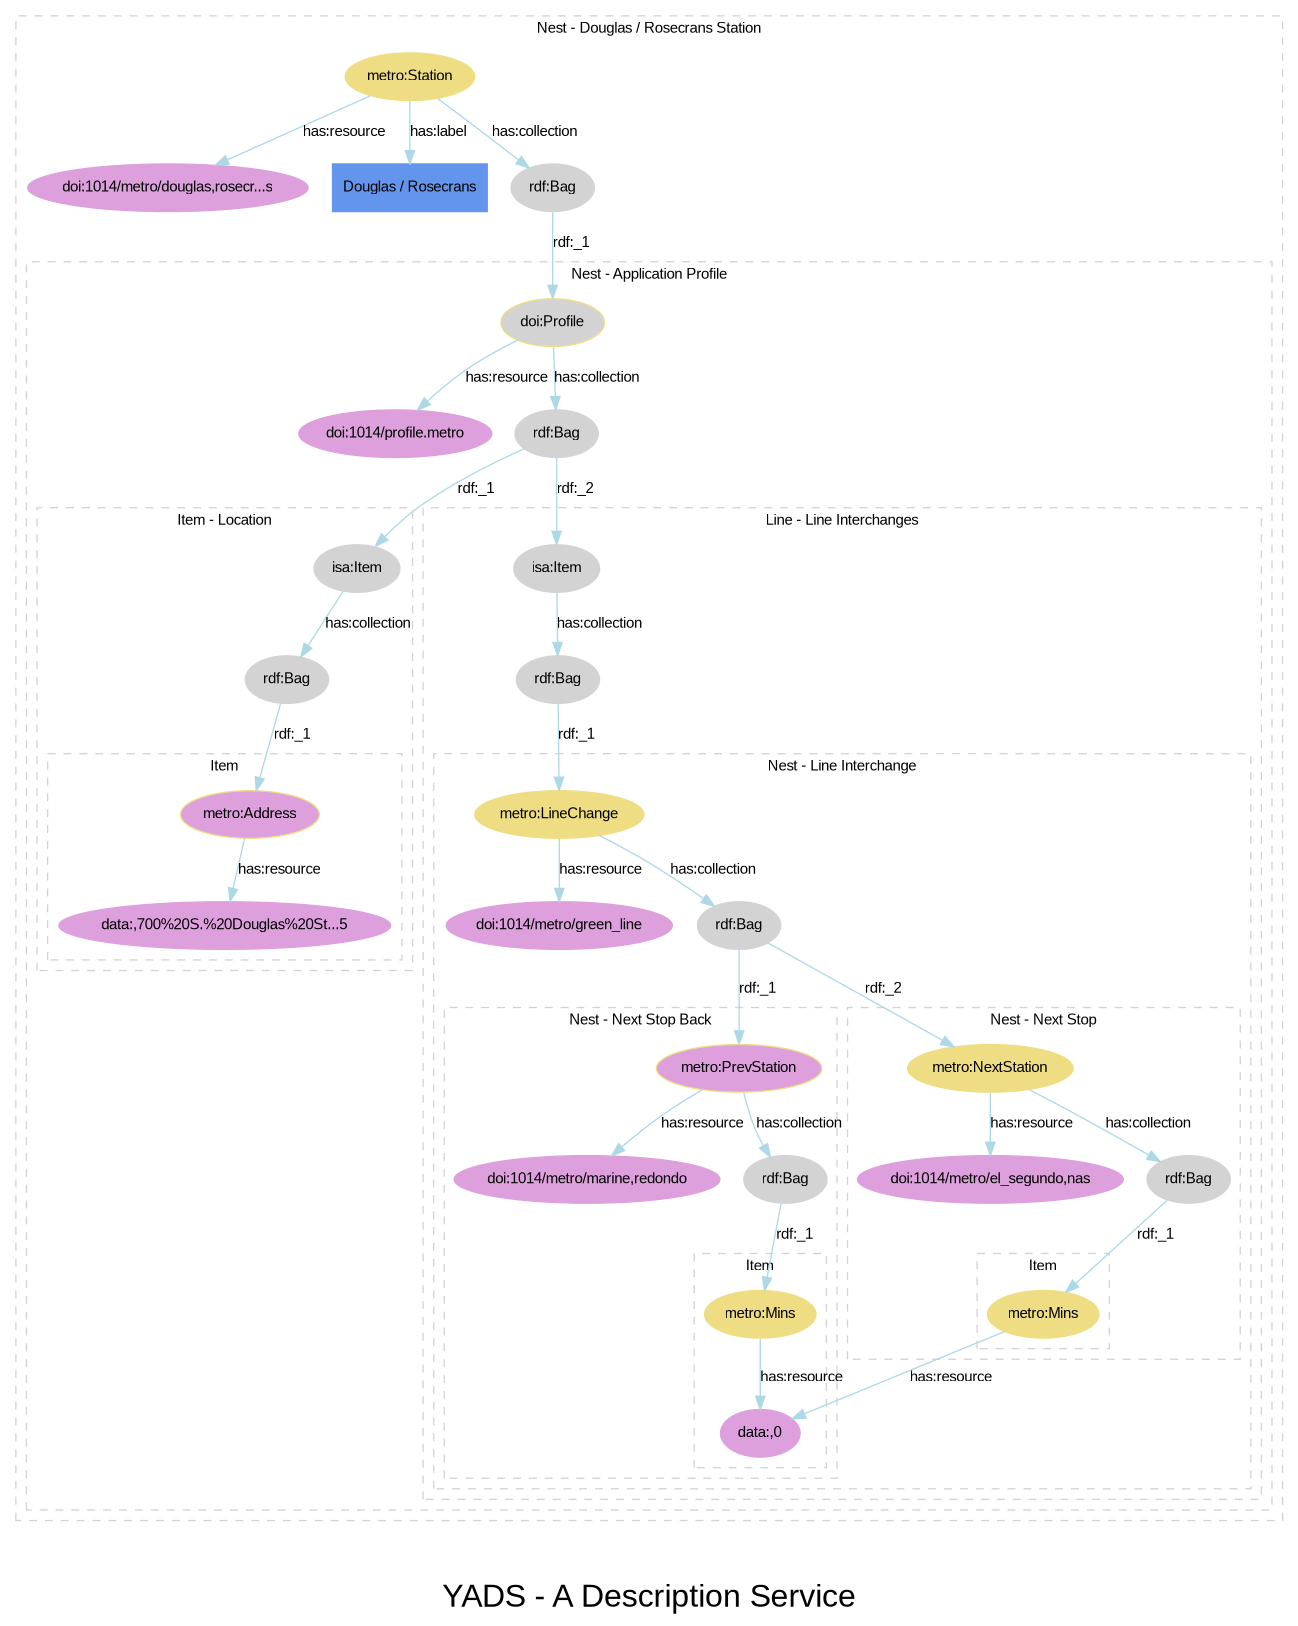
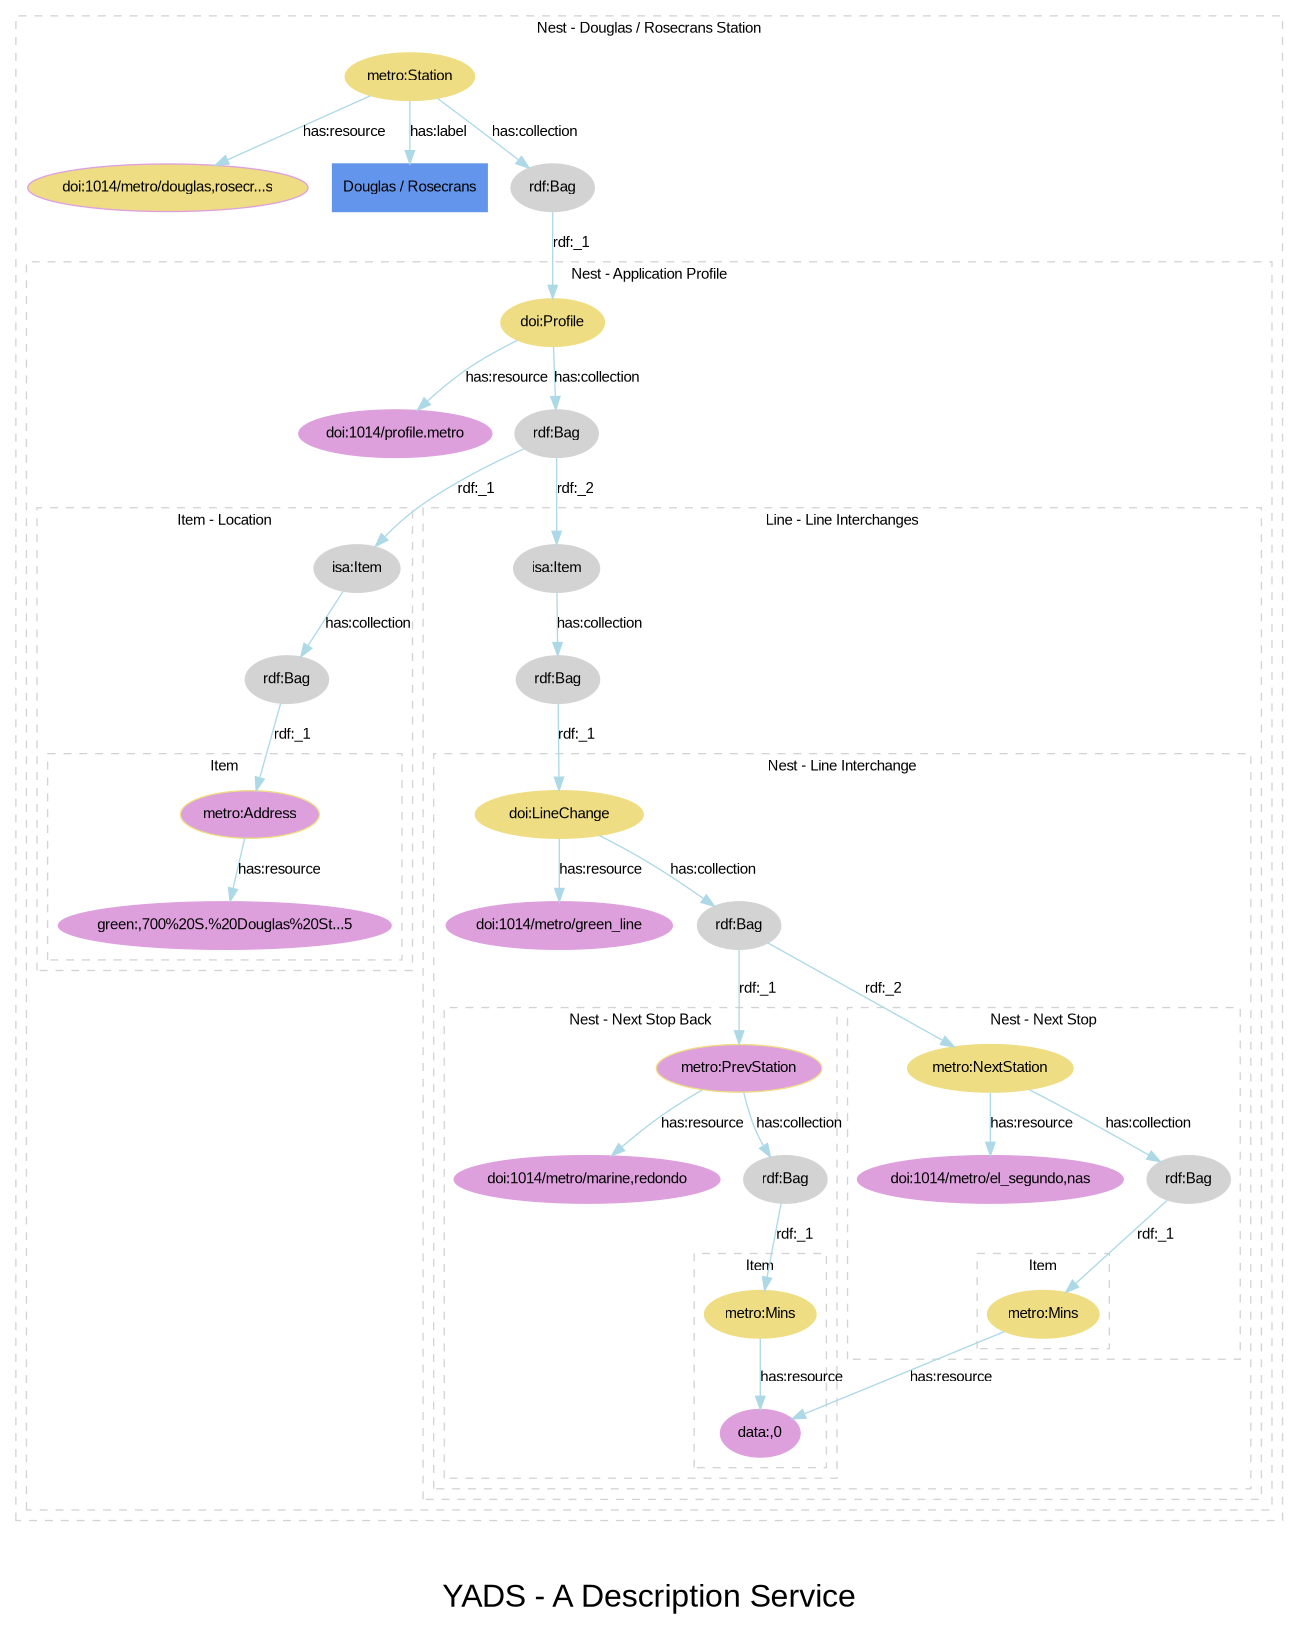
node "doi:1014/metro/douglas,rosecr...s": fillcolor plum -> lightgoldenrod
node "doi:Profile": fillcolor lightgrey -> lightgoldenrod
node "metro:LineChange": label "metro:LineChange" -> "doi:LineChange"
node "data:,700%20S.%20Douglas%20St...5": label "data:,700%20S.%20Douglas%20St...5" -> "green:,700%20S.%20Douglas%20St...5"
